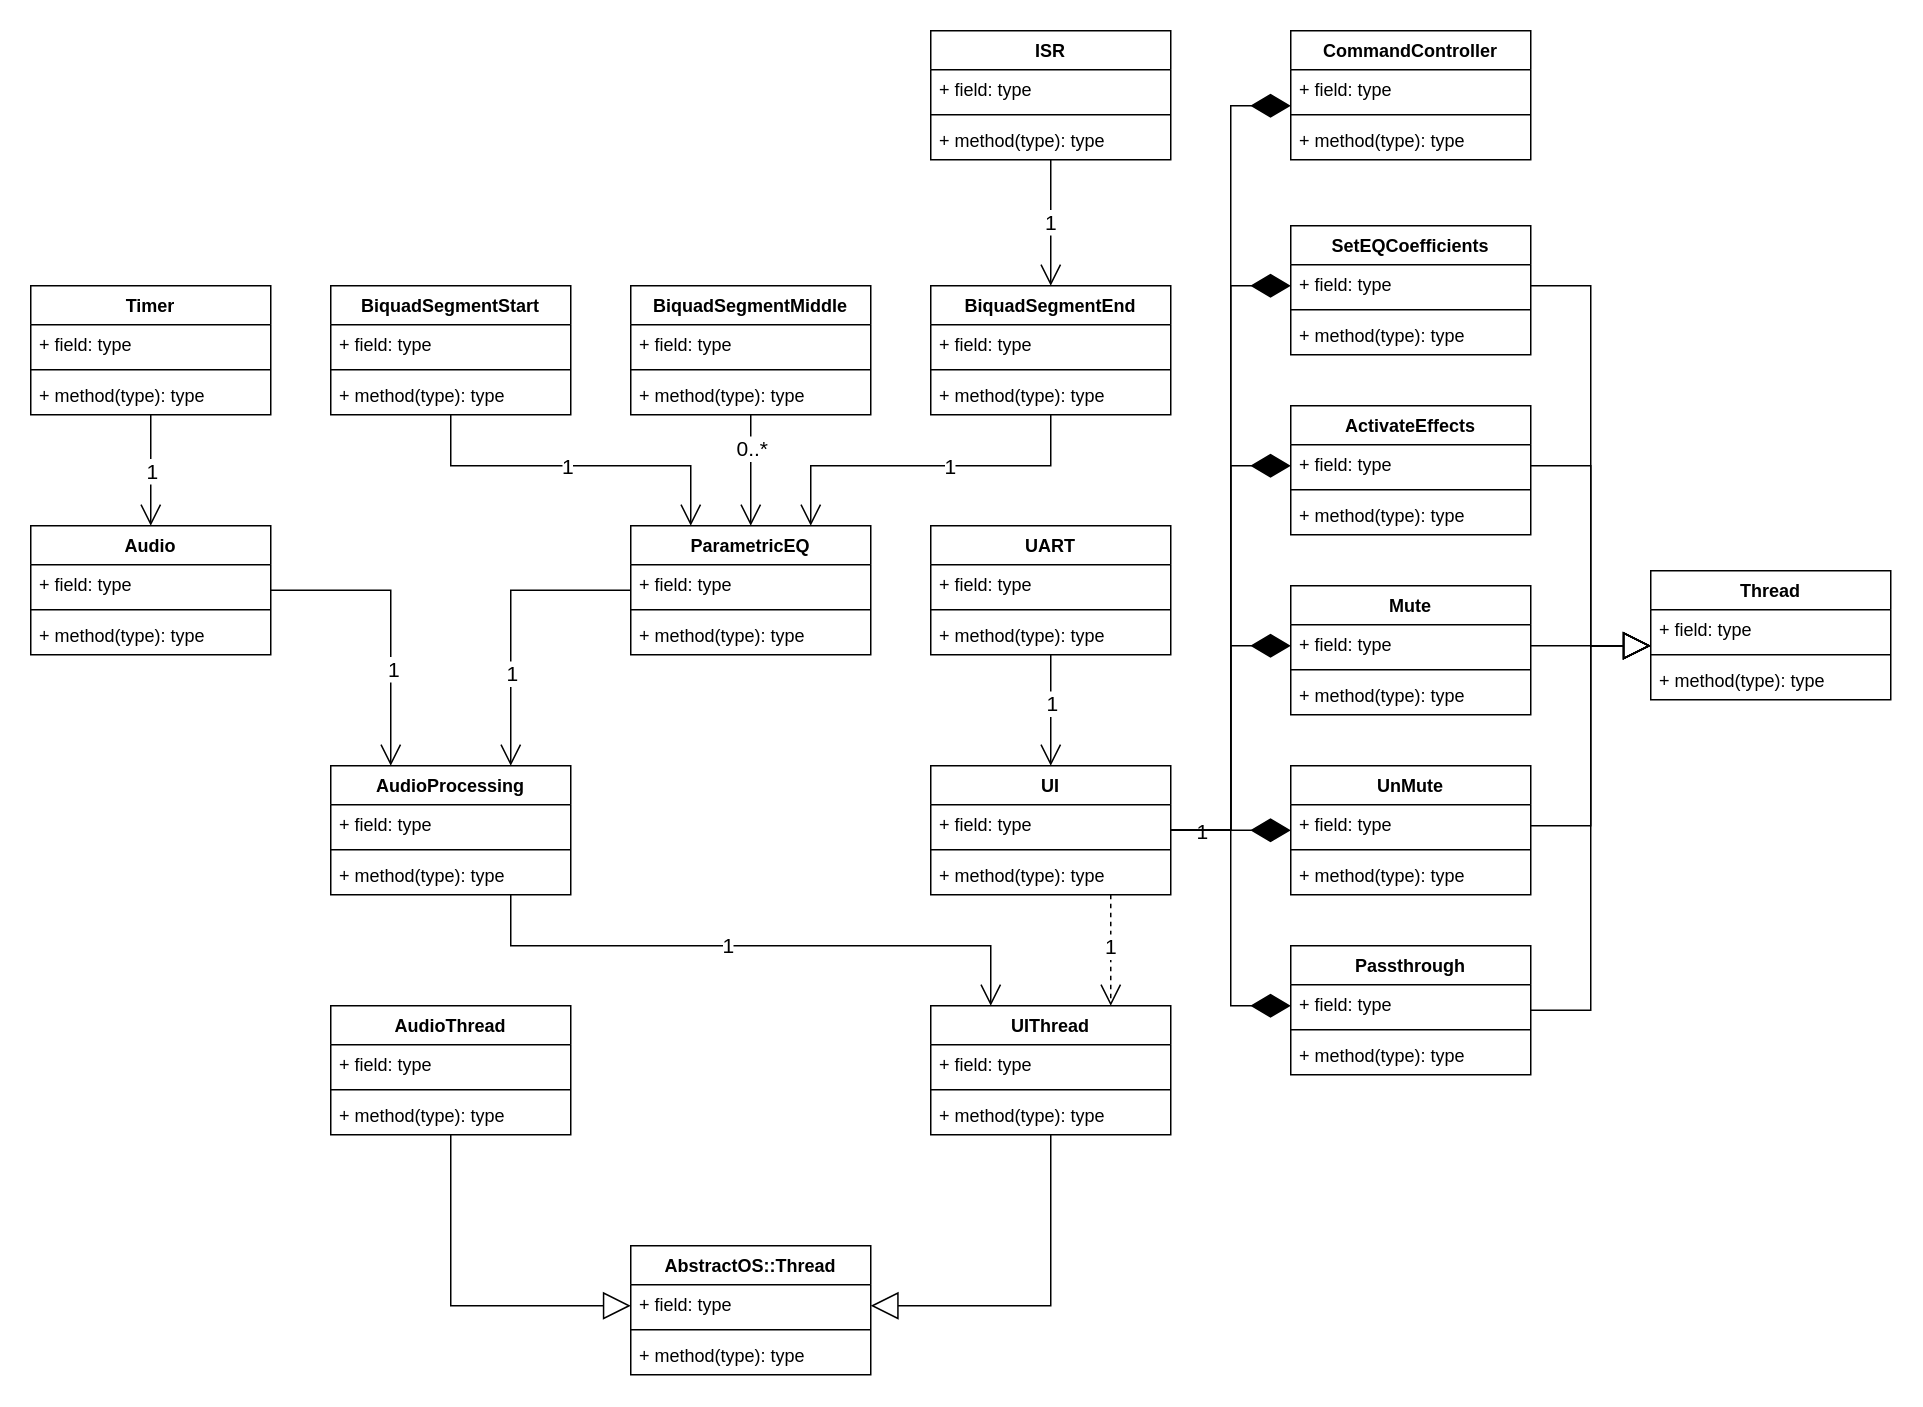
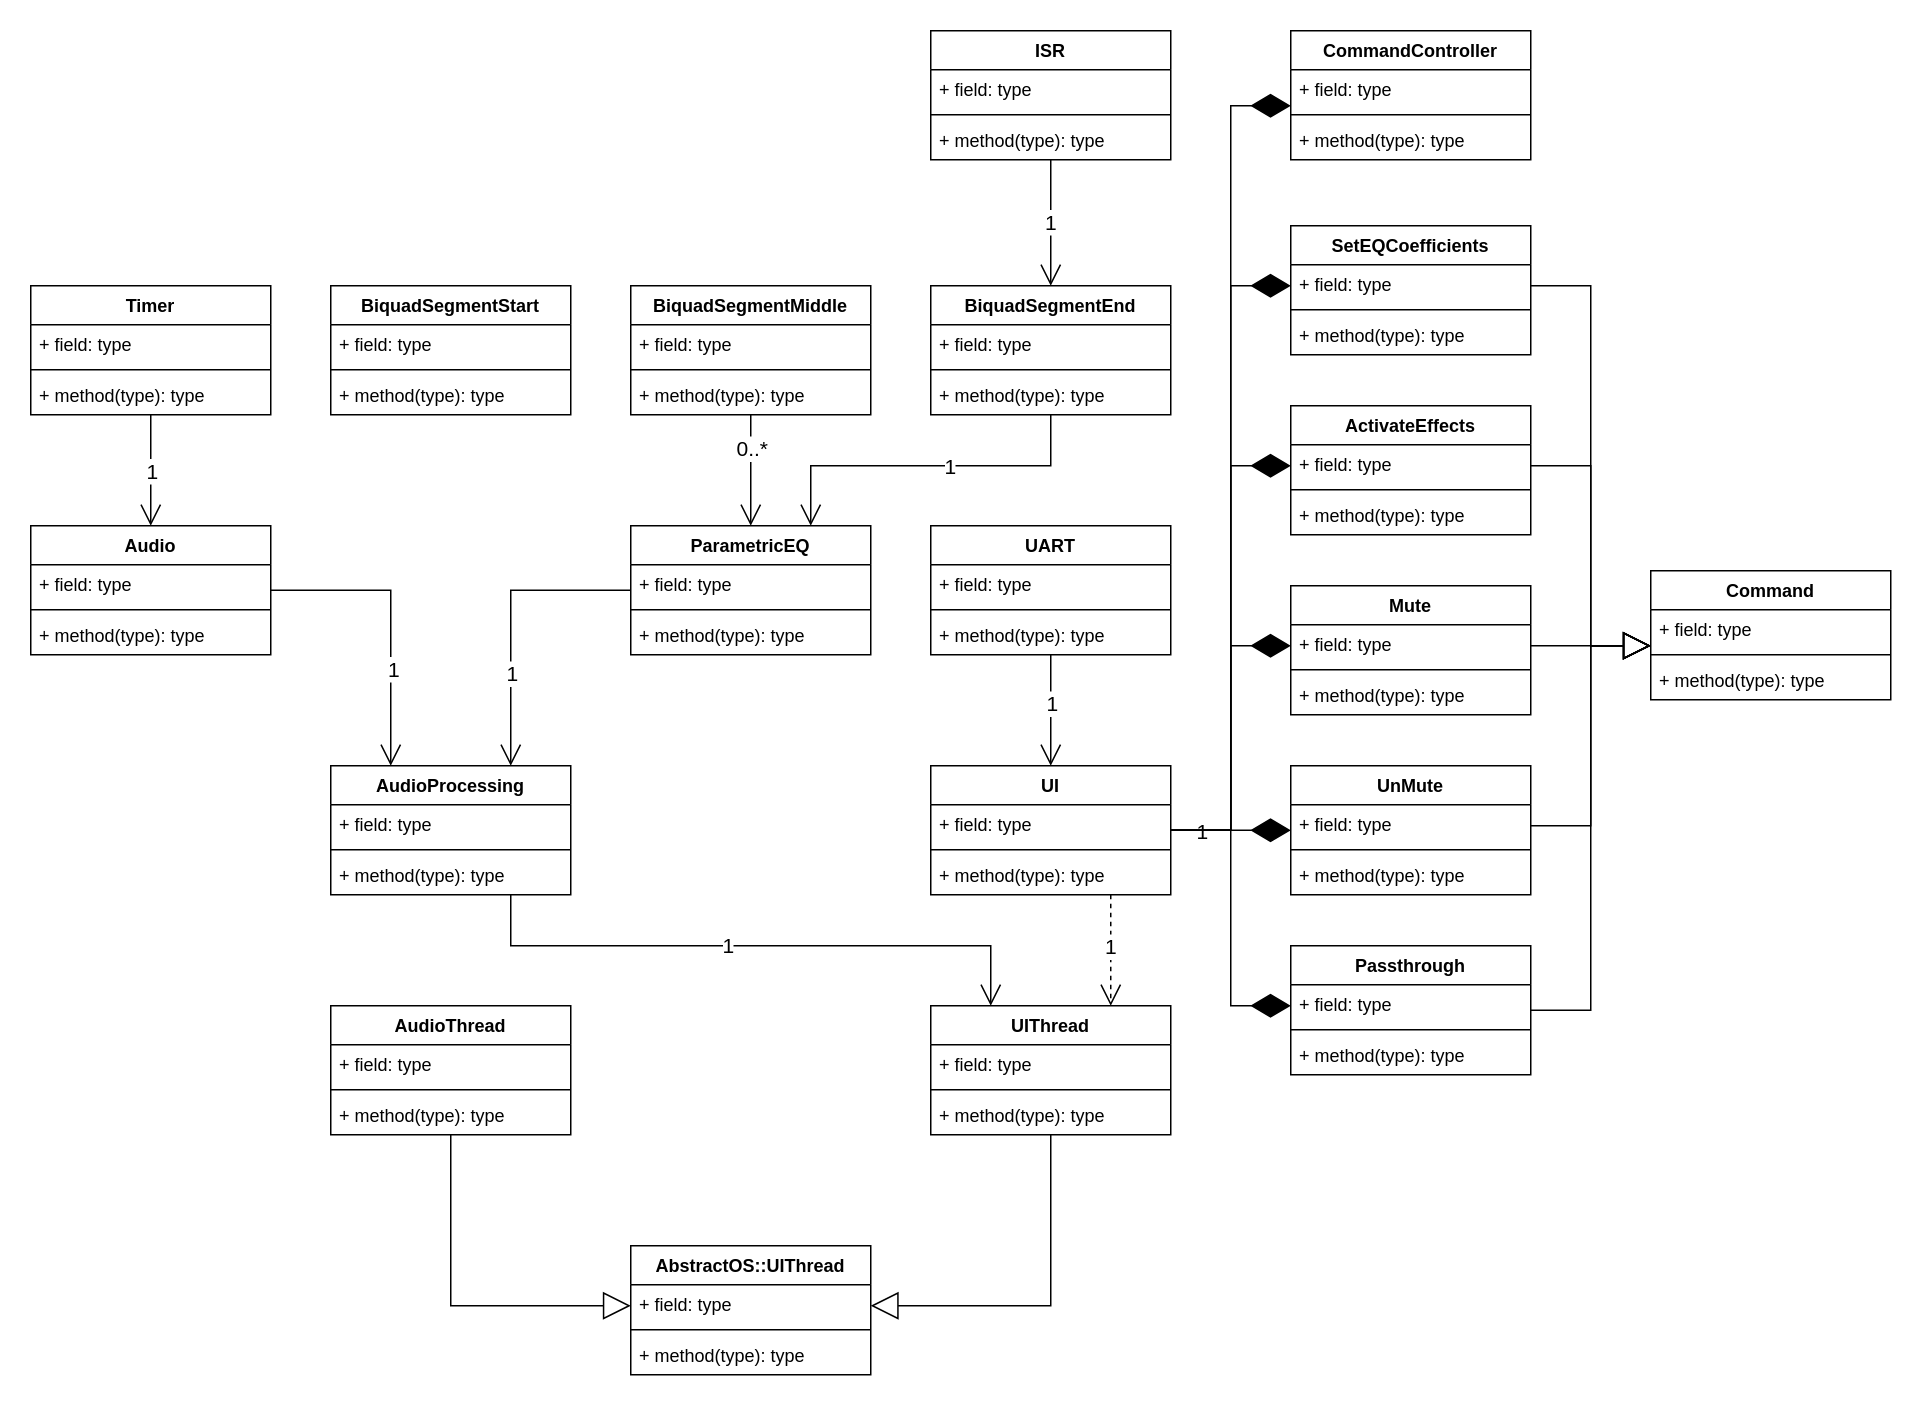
edge "BiquadSegmentStart" -> "ParametricEQ": removed, label "1"
node "Thread": label "Thread" -> "Command"
node "AbstractOS::Thread": label "AbstractOS::Thread" -> "AbstractOS::UIThread"
